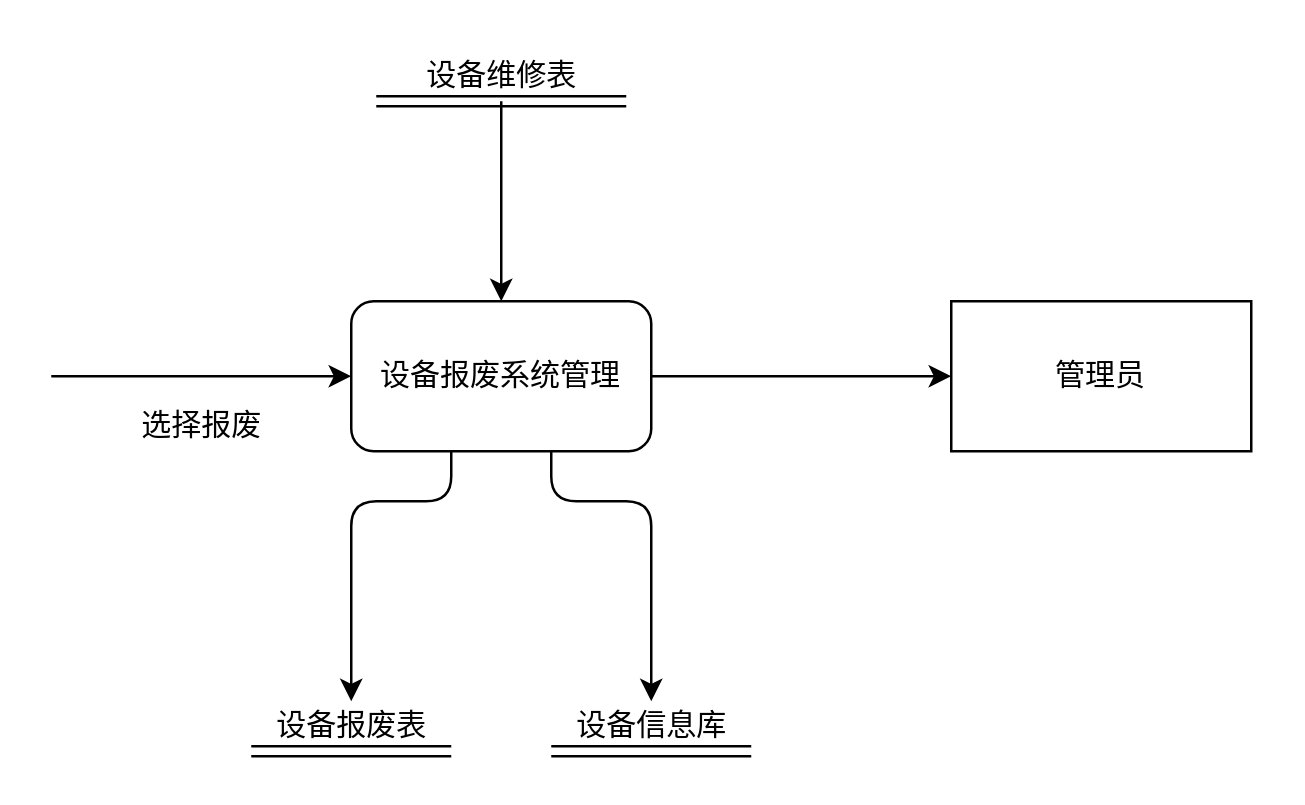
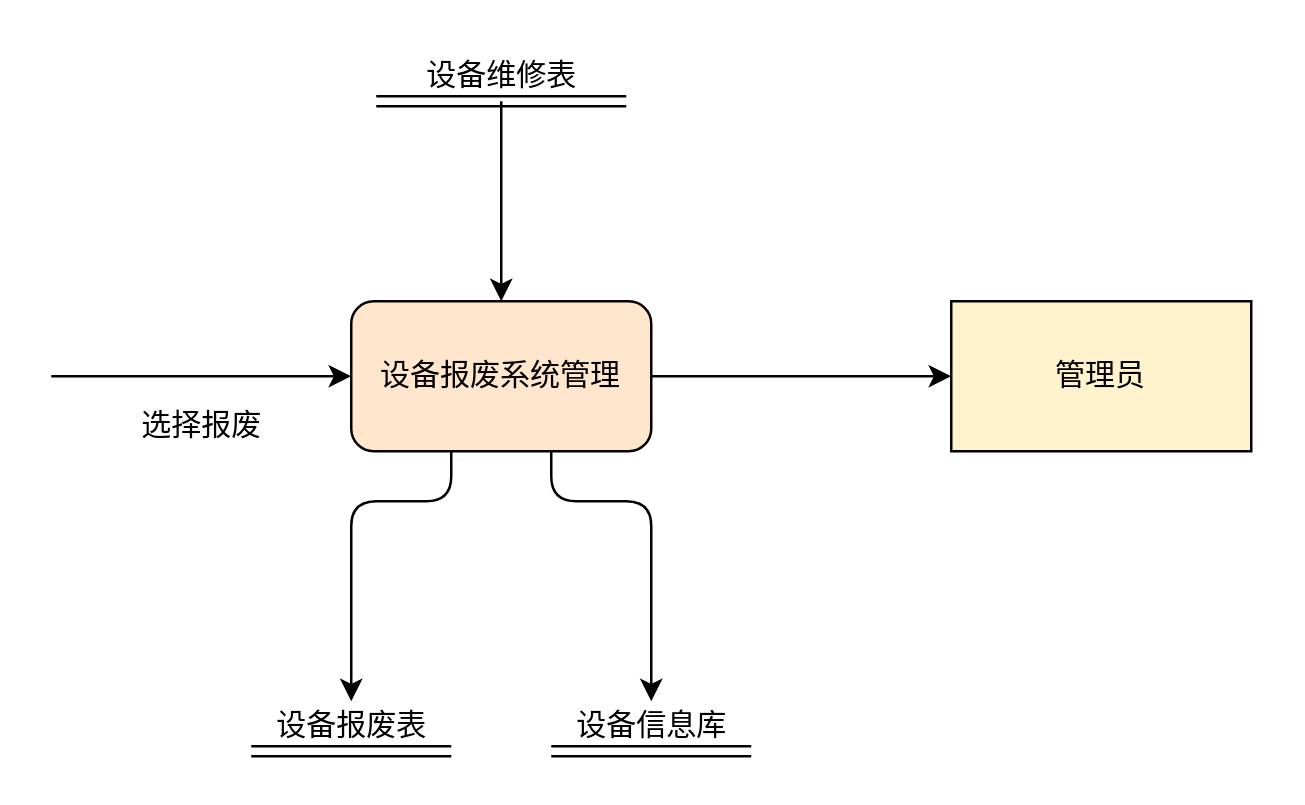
node "设备报废系统管理": fillcolor #ffffff -> #ffe6cc
node "管理员": fillcolor #ffffff -> #fff2cc
